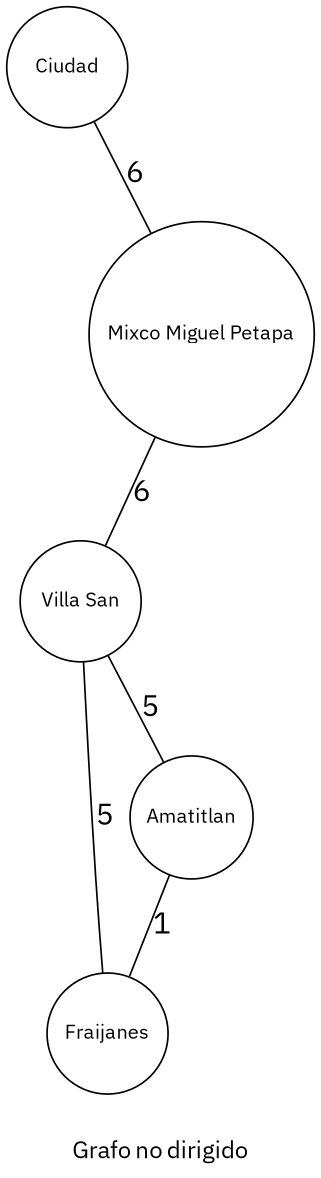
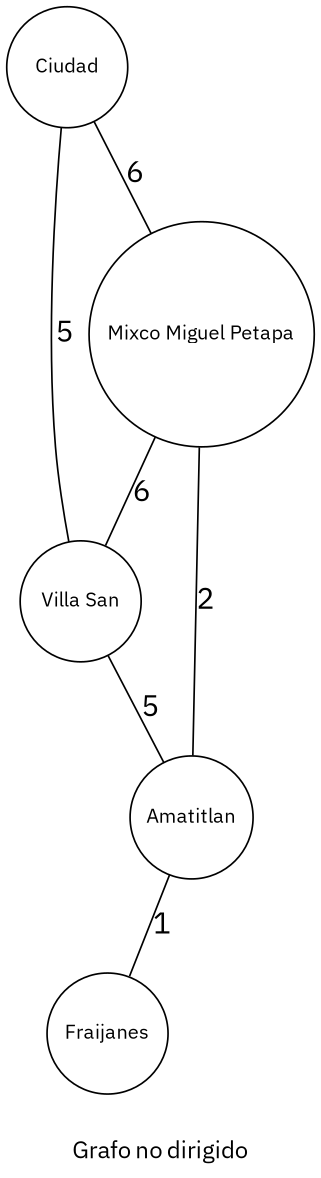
edge "Mixco Miguel Petapa" -- "Amatitlan": added, label "2"
edge "Villa San" -- "Fraijanes": now "Villa San" -- "Ciudad"
